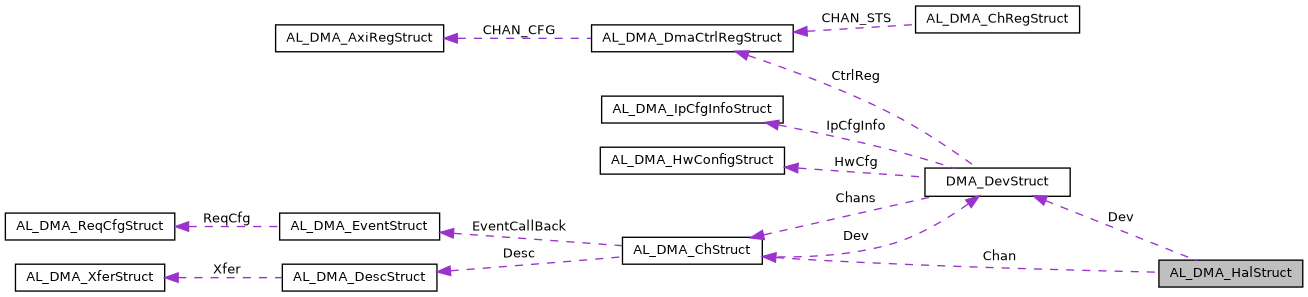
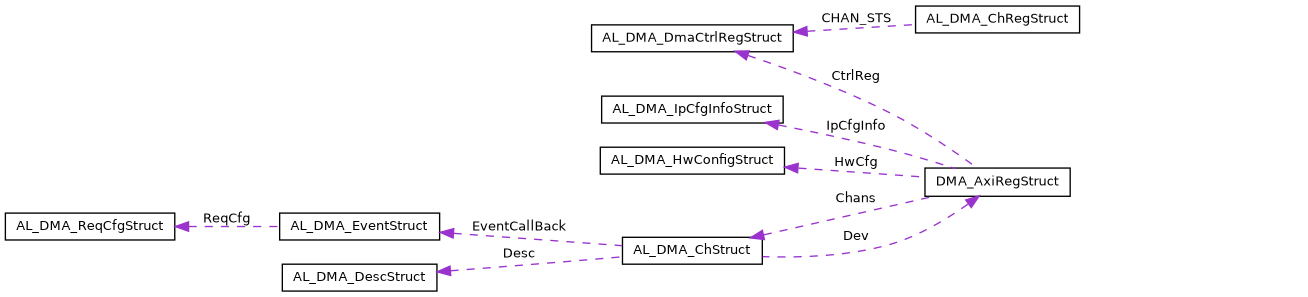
node "AL_DMA_AxiRegStruct": removed
node "DMA_DevStruct": label "DMA_DevStruct" -> "DMA_AxiRegStruct"
node "AL_DMA_HalStruct": removed
node "AL_DMA_XferStruct": removed
